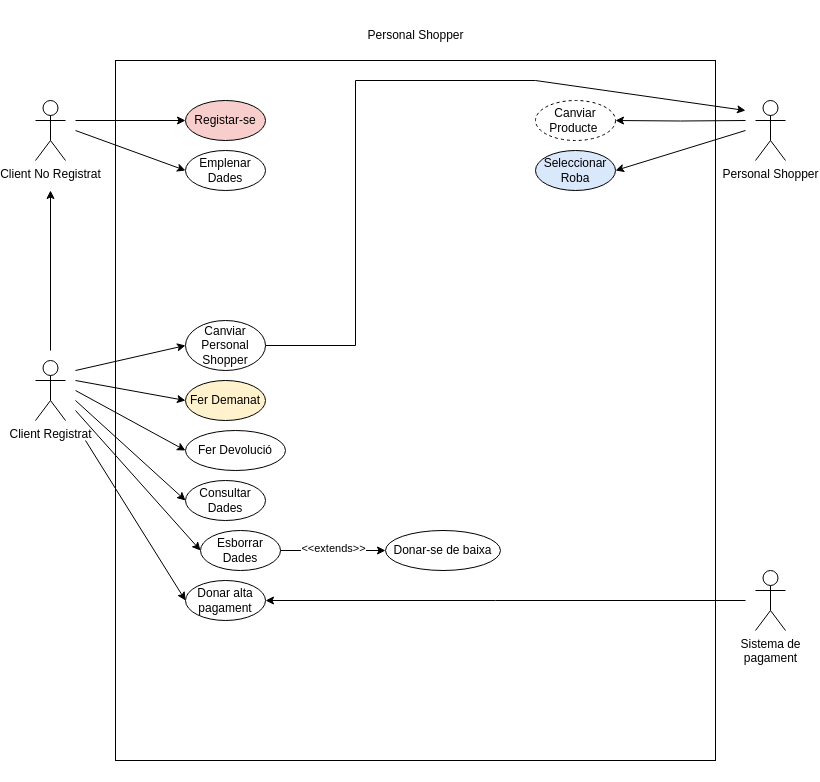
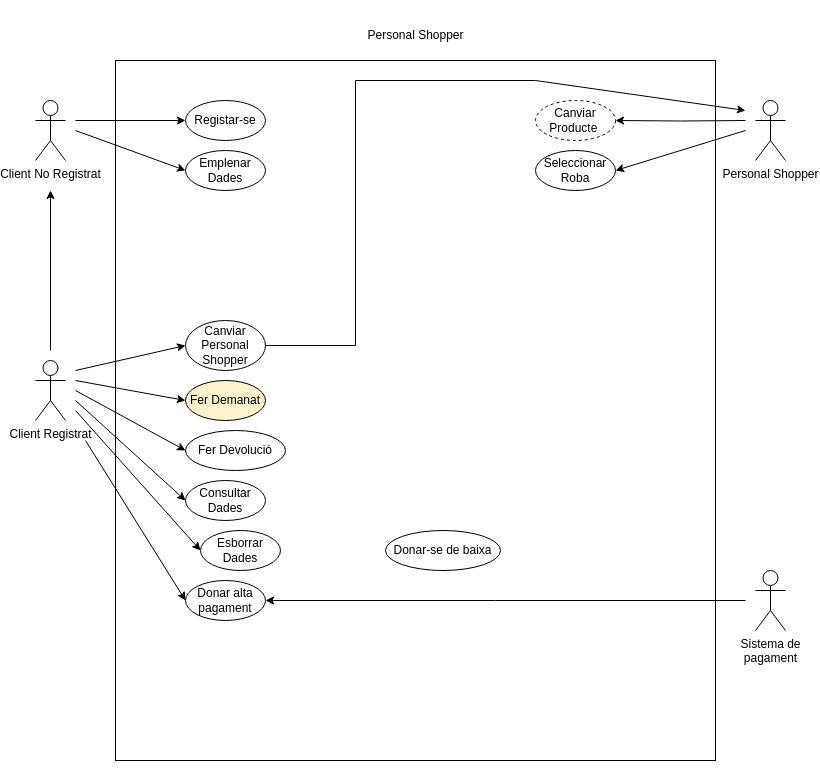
node "Registar-se": fillcolor #f8cecc -> #ffffff
node "Seleccionar Roba": fillcolor #dae8fc -> #ffffff
edge "Esborrar Dades" -> "Donar-se de baixa": removed, label "<<extends>>"
